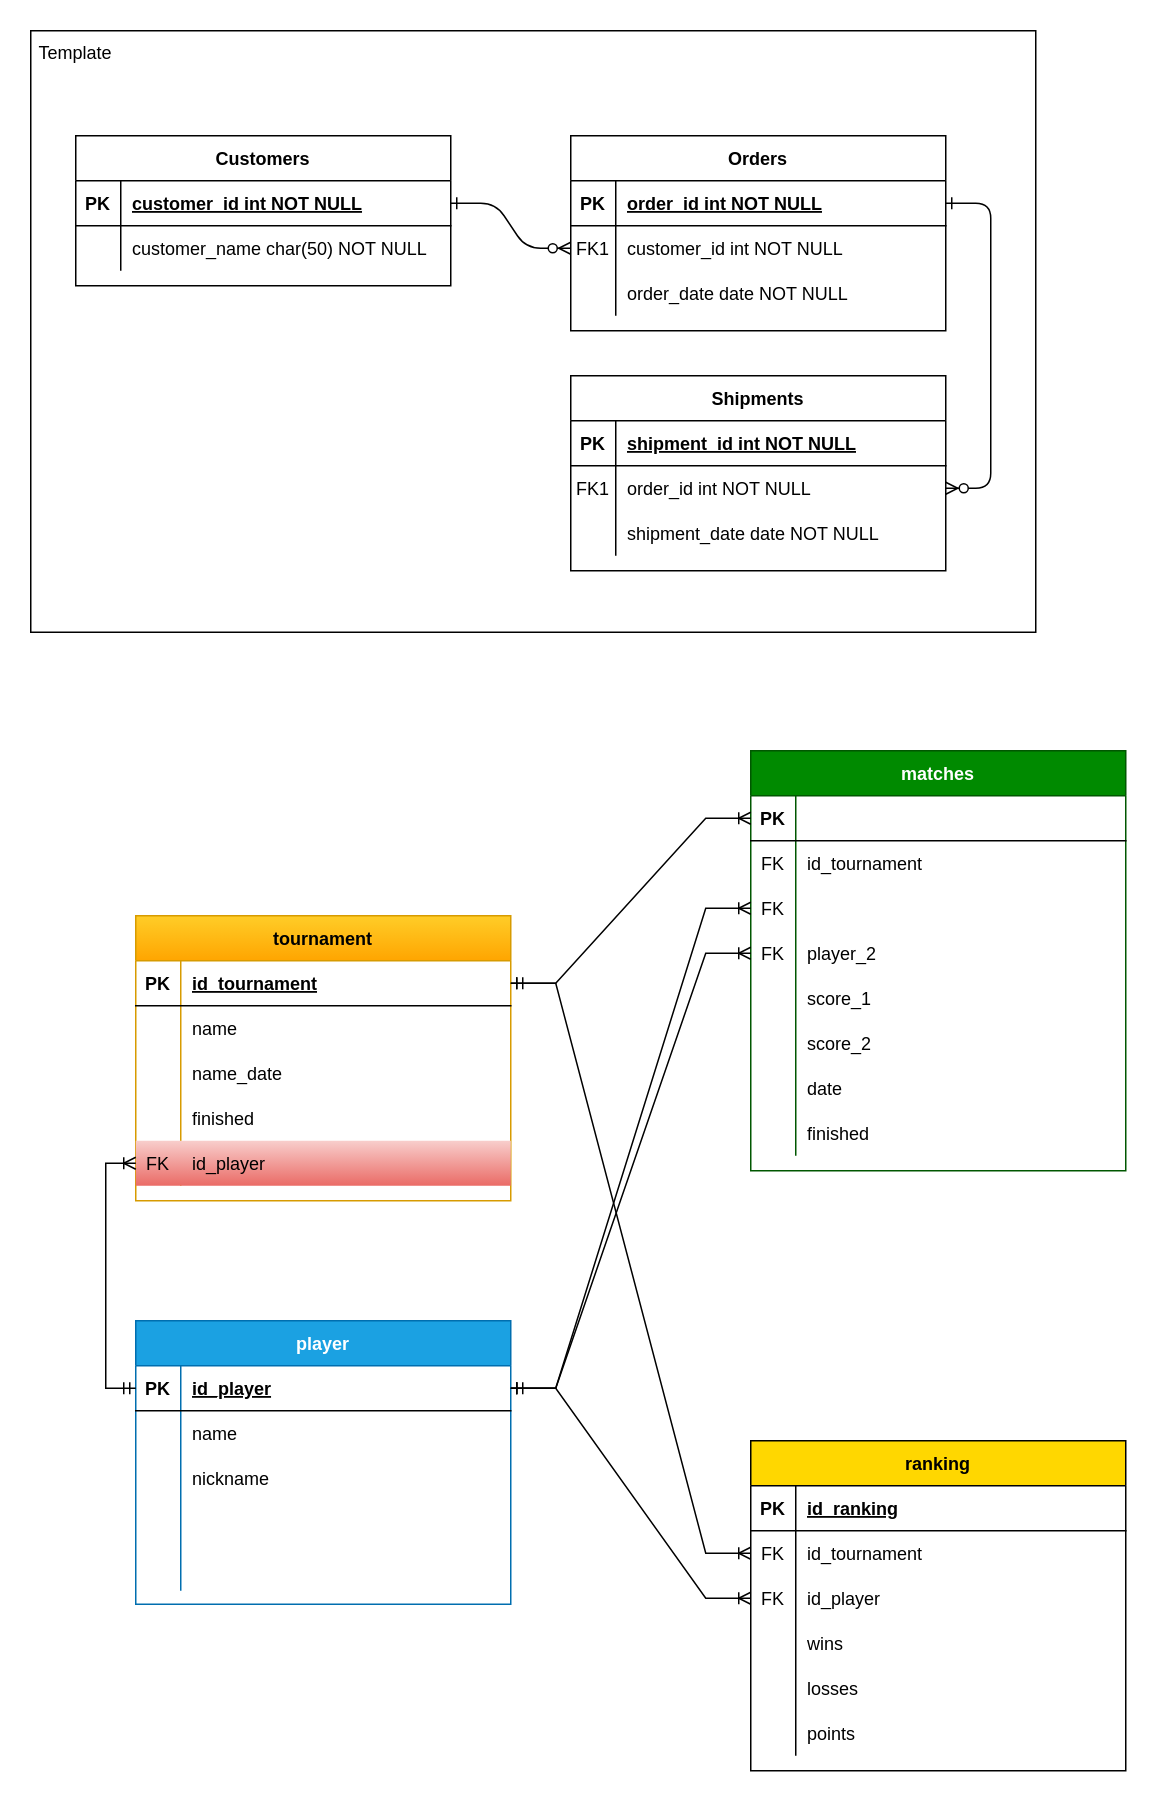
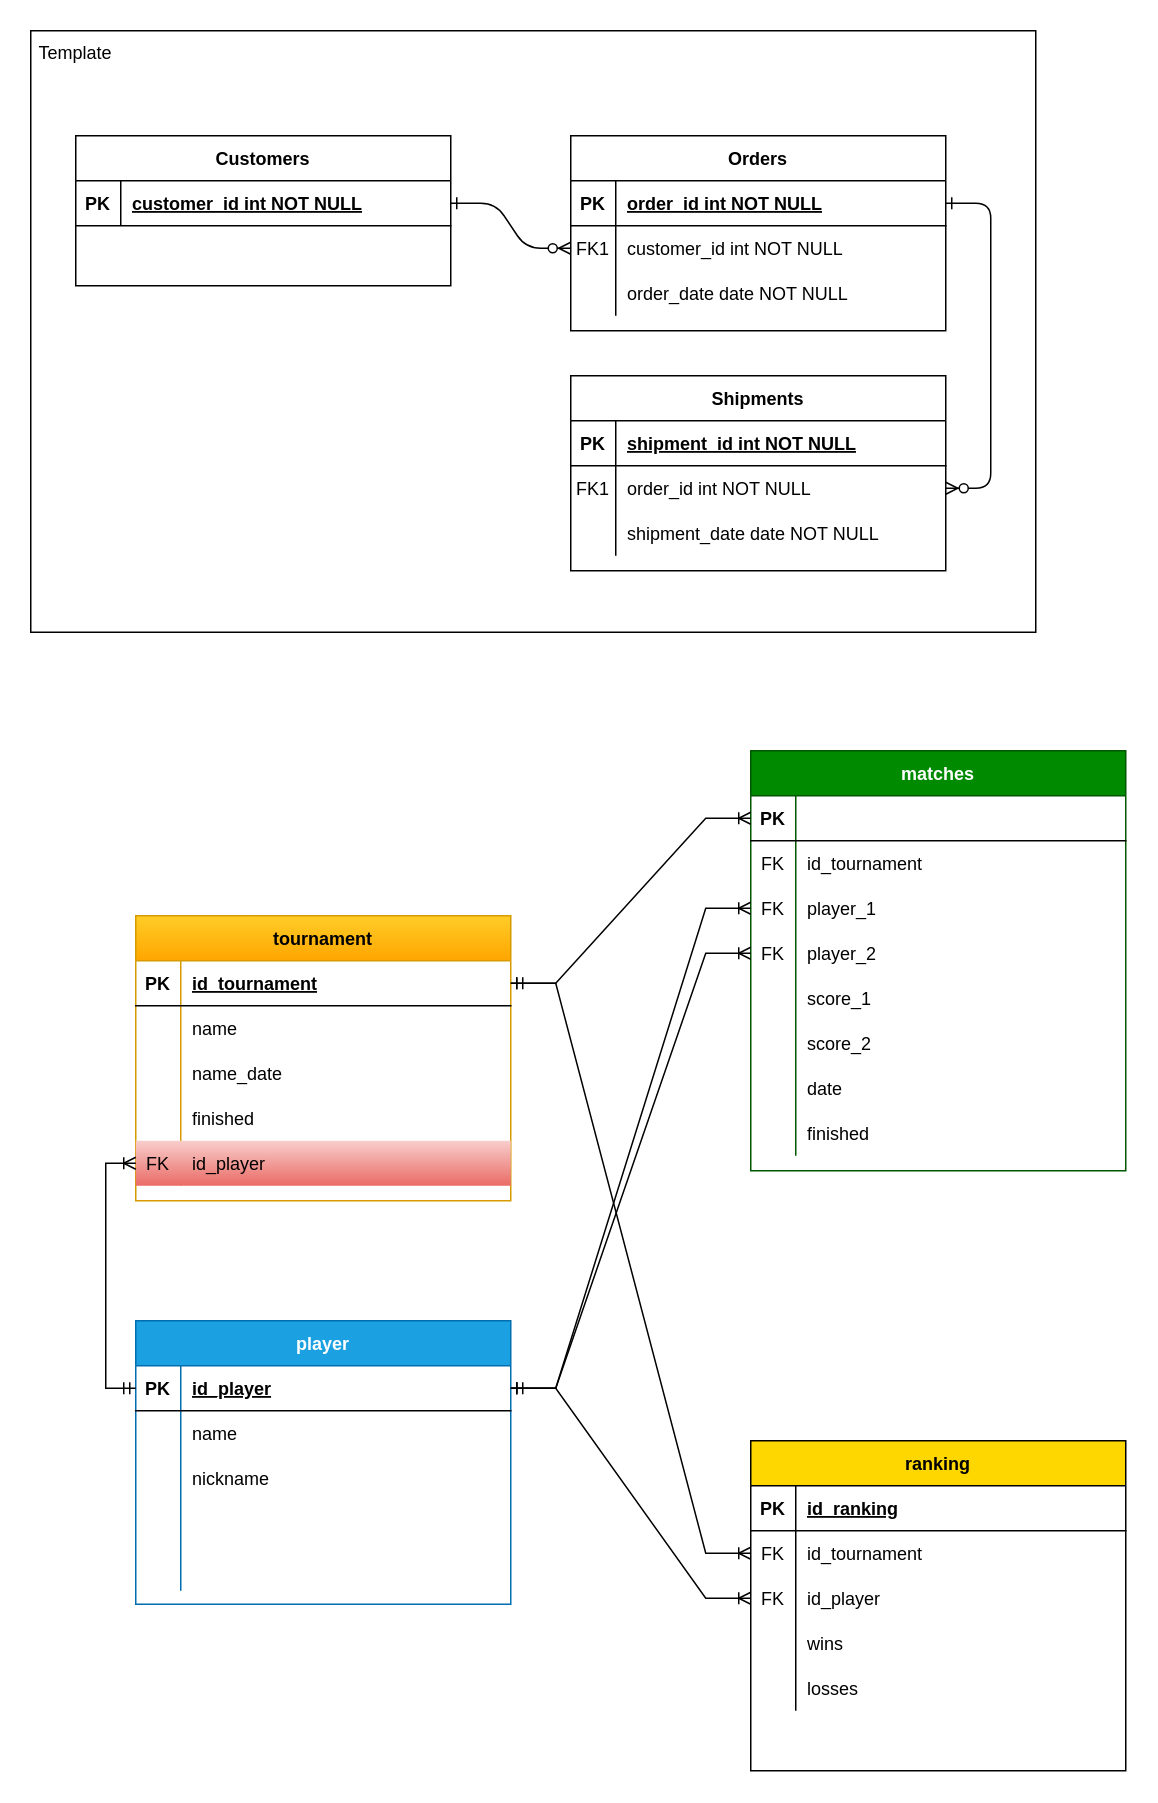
node "customer_name char(50) NOT NULL": removed
node "player_1": added
node "points": removed
